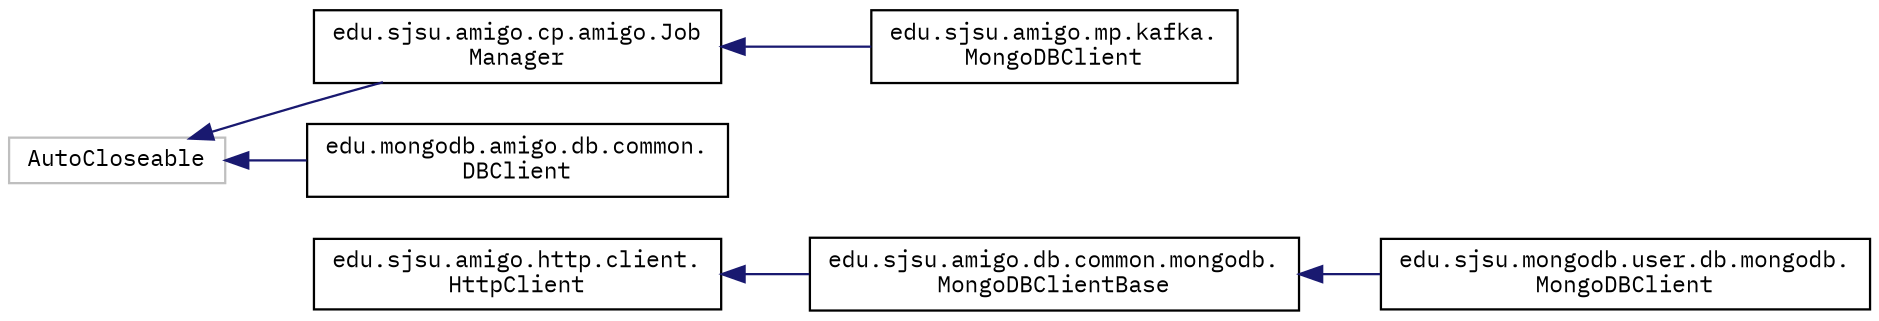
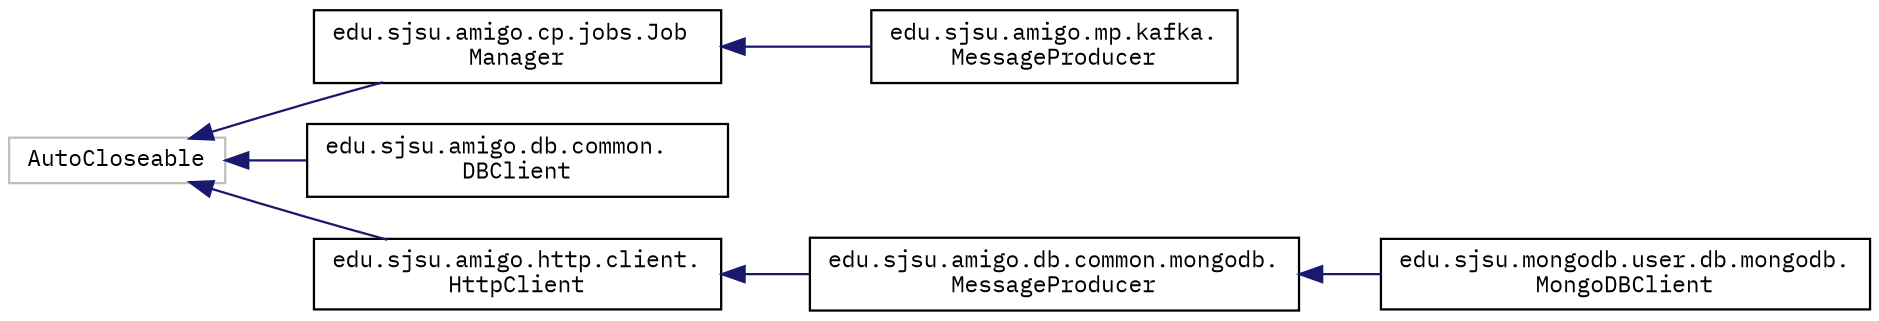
node "edu.sjsu.amigo.cp.amigo.Job Manager": label "edu.sjsu.amigo.cp.amigo.Job Manager" -> "edu.sjsu.amigo.cp.jobs.Job Manager"
node "edu.sjsu.amigo.mp.kafka. MongoDBClient": label "edu.sjsu.amigo.mp.kafka. MongoDBClient" -> "edu.sjsu.amigo.mp.kafka. MessageProducer"
node "edu.mongodb.amigo.db.common. DBClient": label "edu.mongodb.amigo.db.common. DBClient" -> "edu.sjsu.amigo.db.common. DBClient"
edge "edu.sjsu.amigo.http.client. HttpClient" -> "AutoCloseable": added
node "edu.sjsu.amigo.db.common.mongodb. MongoDBClientBase": label "edu.sjsu.amigo.db.common.mongodb. MongoDBClientBase" -> "edu.sjsu.amigo.db.common.mongodb. MessageProducer"
